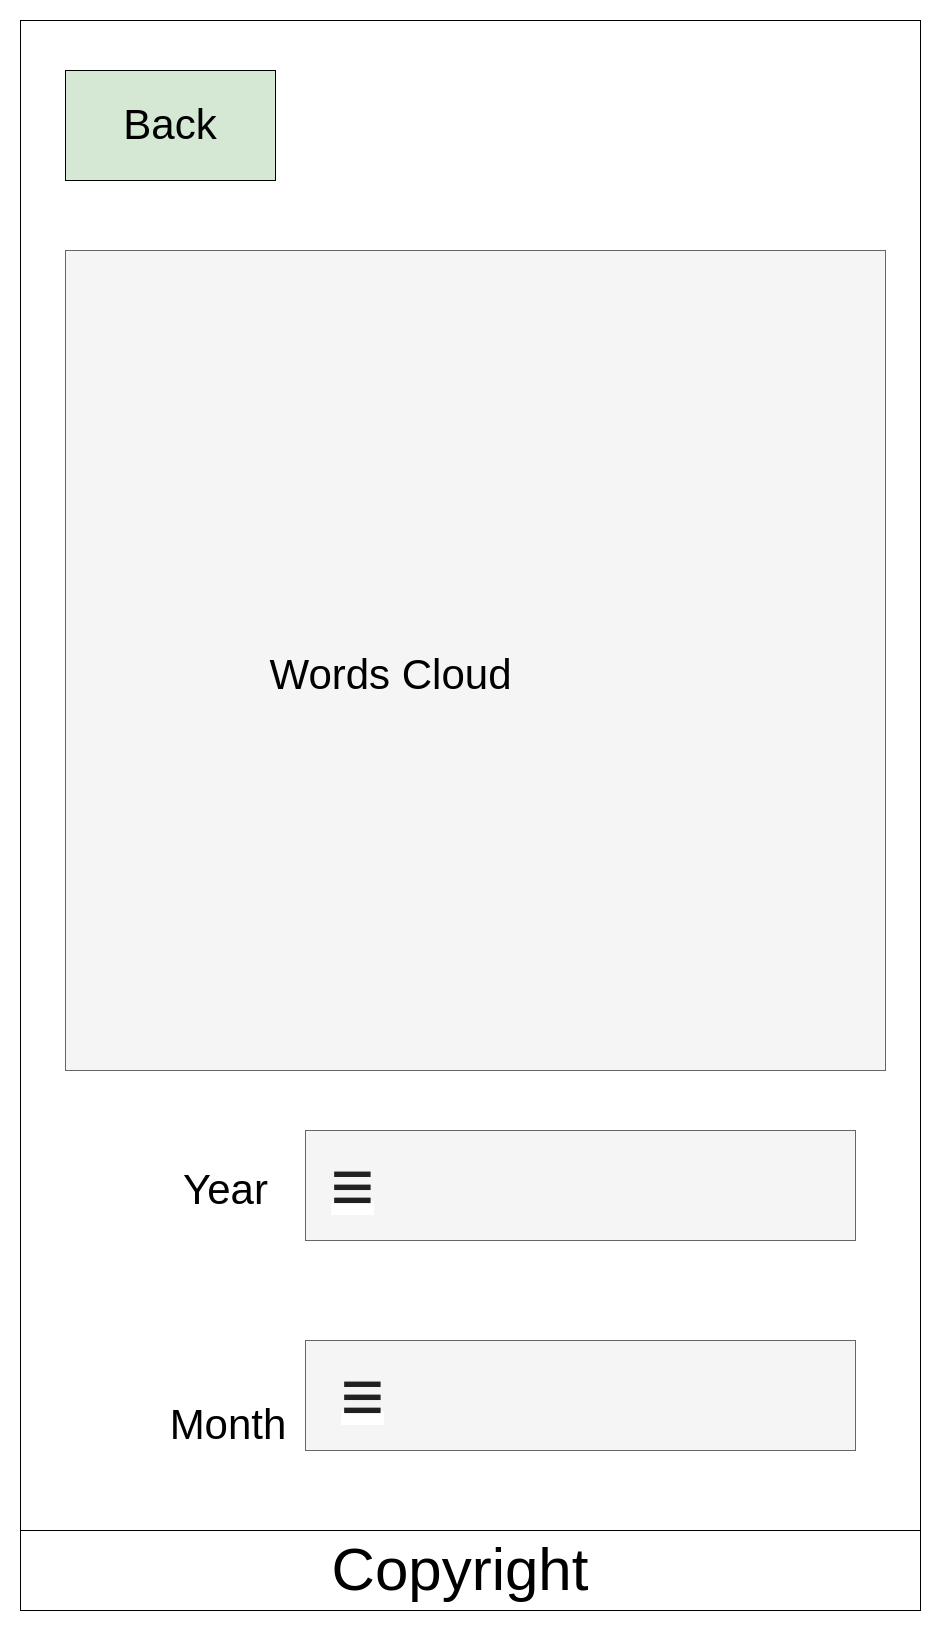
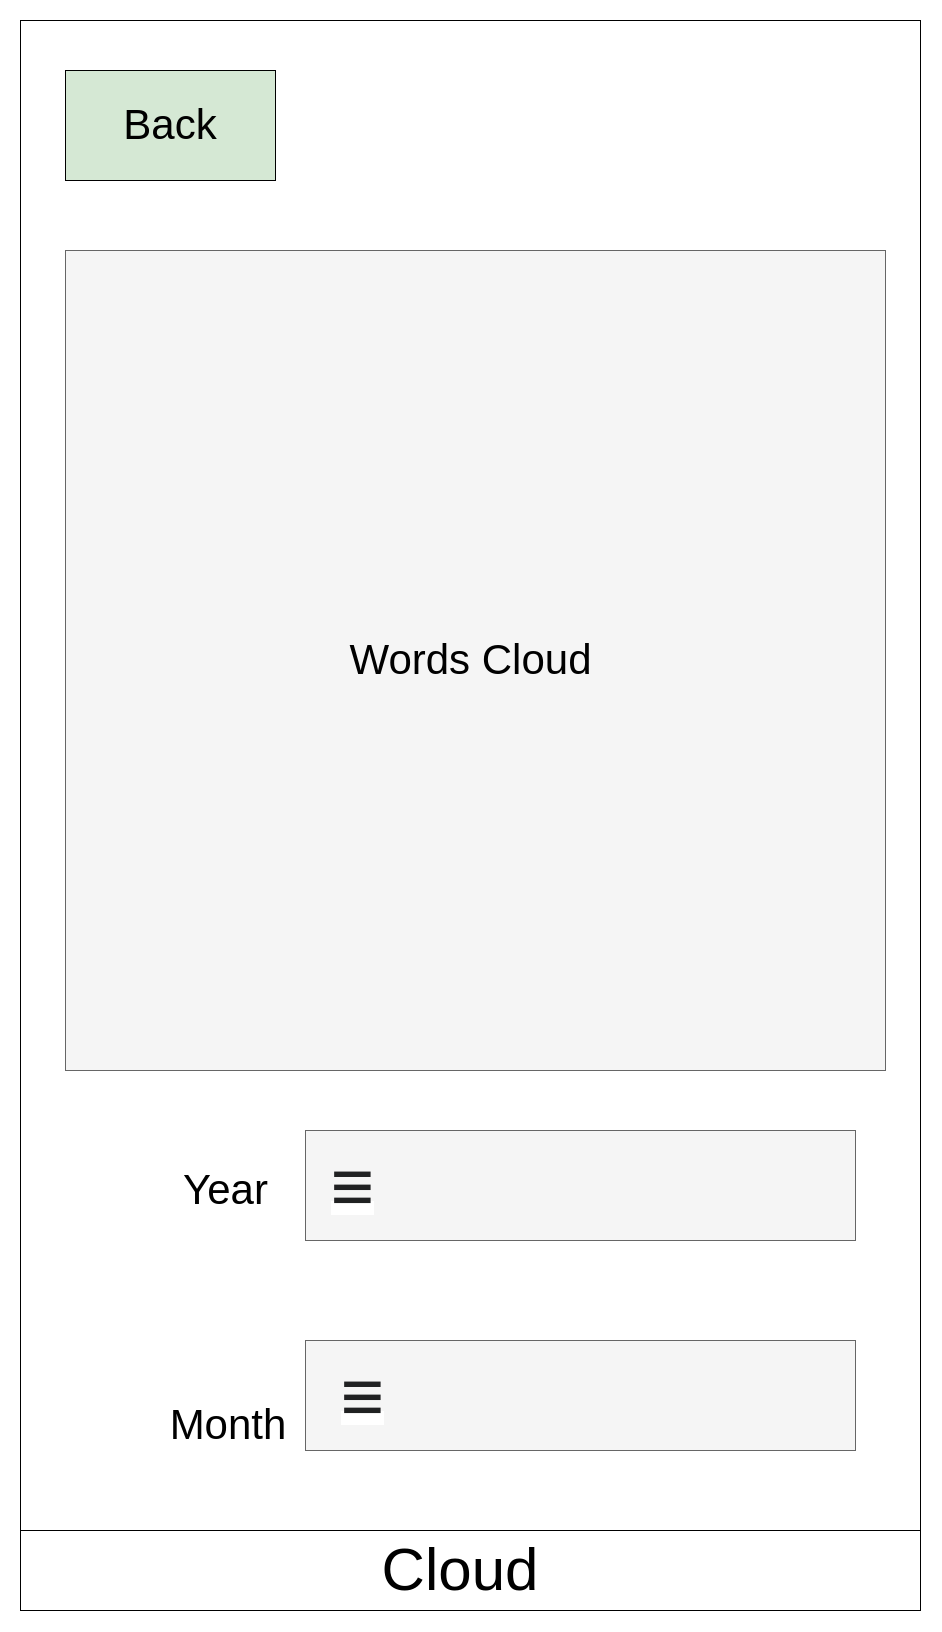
node "Words Cloud": moved (391, 676) -> (471, 661)
node "Copyright": label "Copyright" -> "Cloud"
